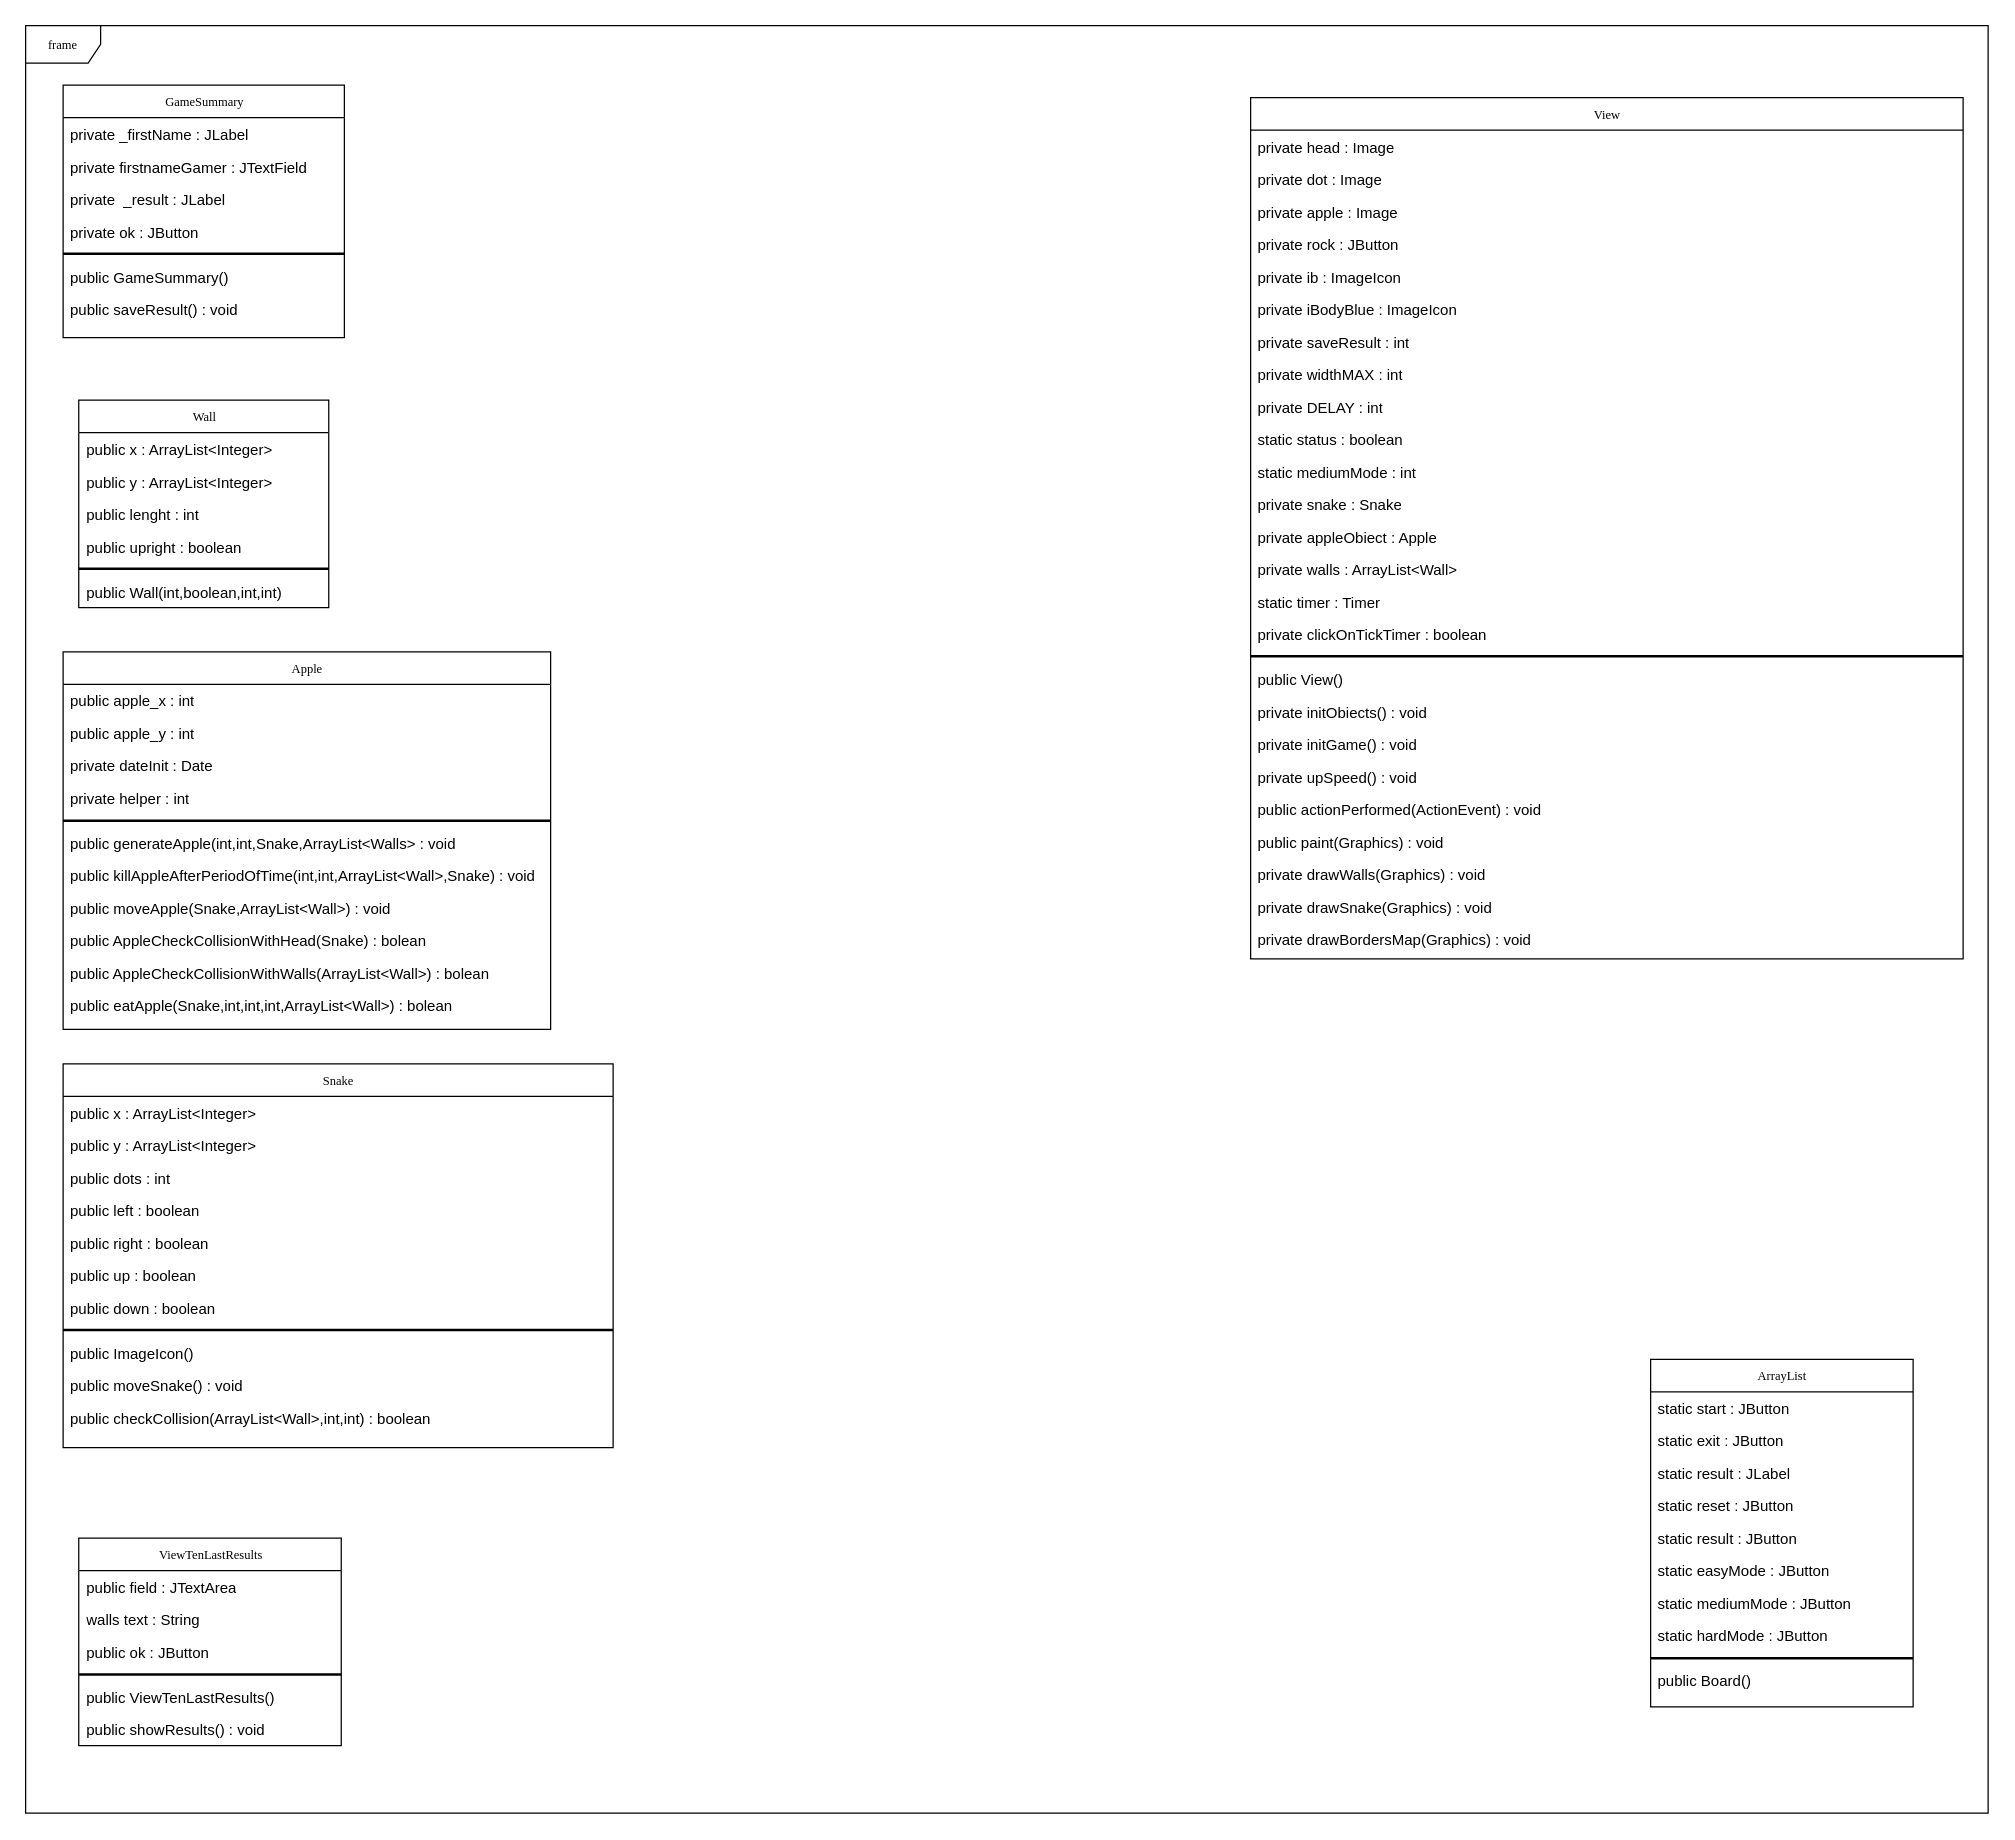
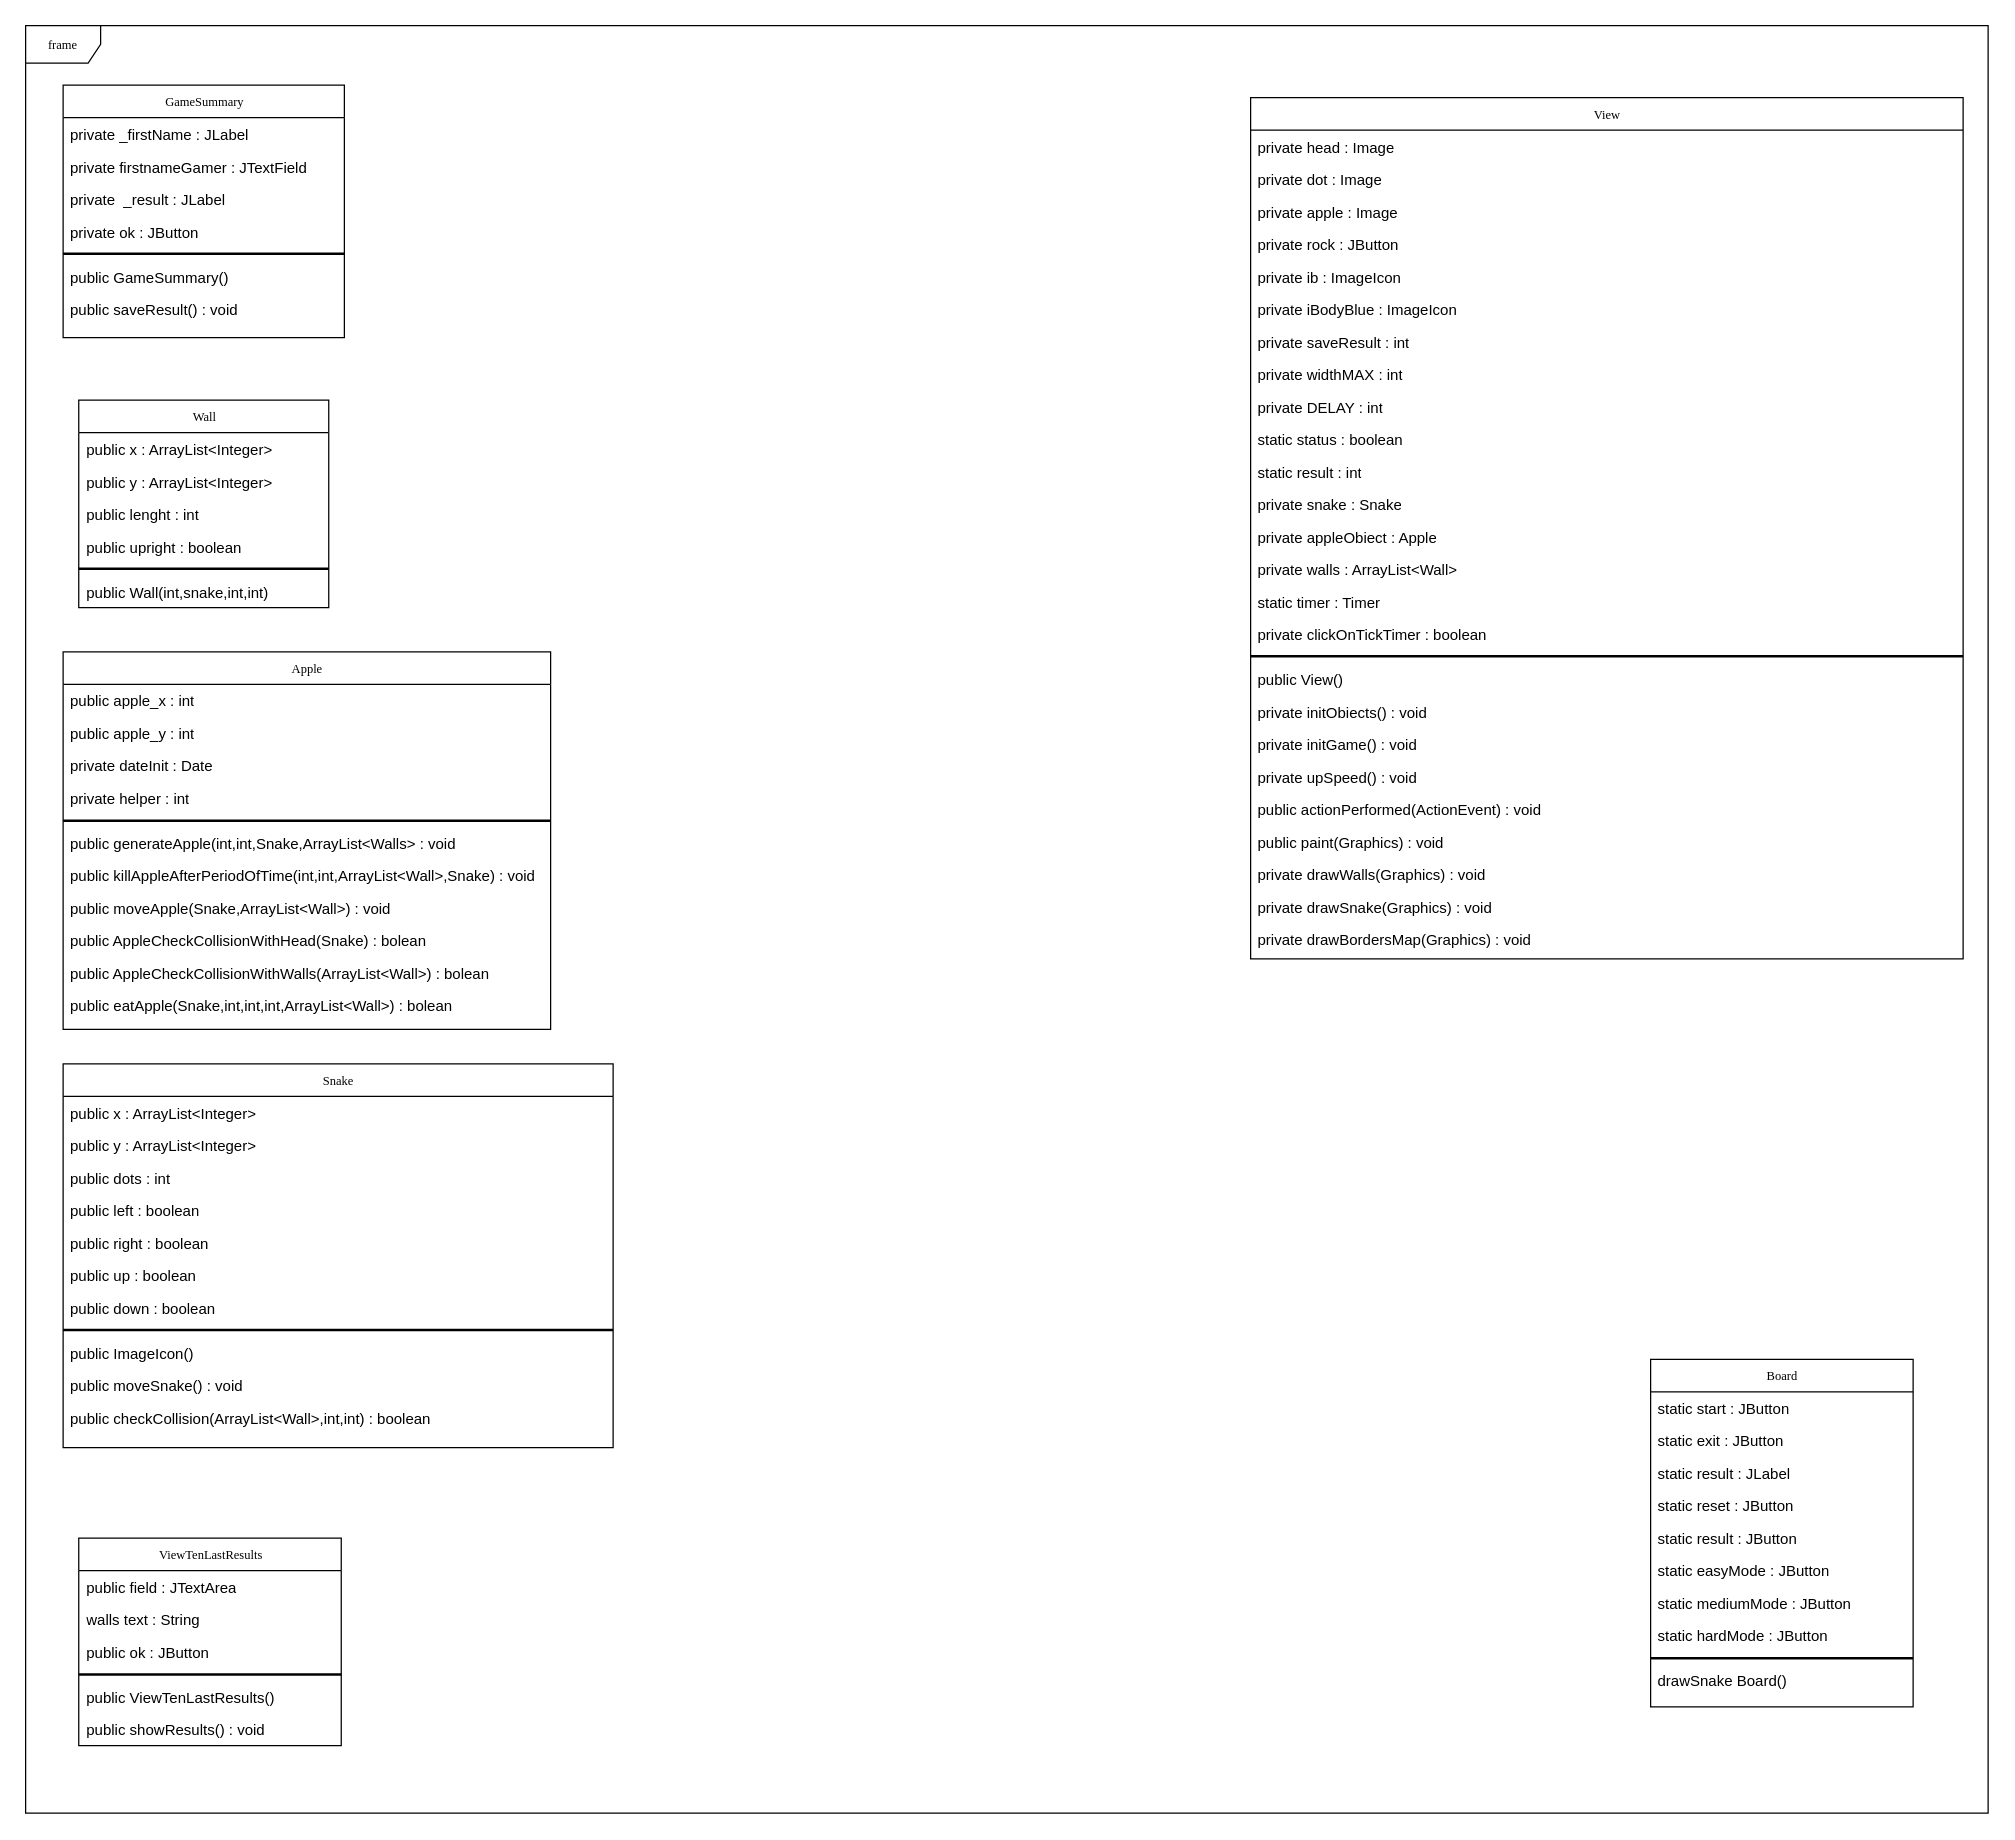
node "static mediumMode : int": label "static mediumMode : int" -> "static result : int"
node "public Wall(int,boolean,int,int)": label "public Wall(int,boolean,int,int)" -> "public Wall(int,snake,int,int)"
node "ArrayList": label "ArrayList" -> "Board"
node "public Board()": label "public Board()" -> "drawSnake Board()"
